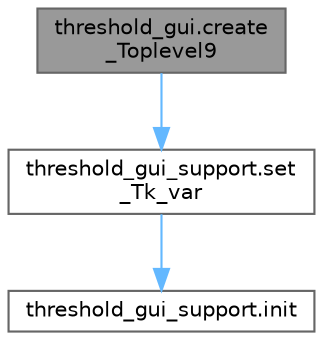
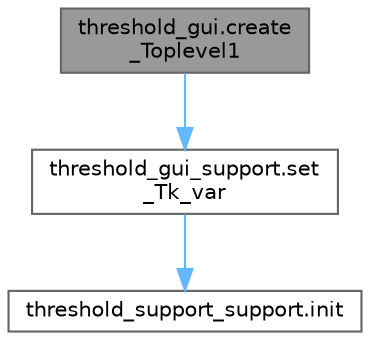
node "threshold_gui.create _Toplevel9": label "threshold_gui.create _Toplevel9" -> "threshold_gui.create _Toplevel1"
node "threshold_gui_support.init": label "threshold_gui_support.init" -> "threshold_support_support.init"
